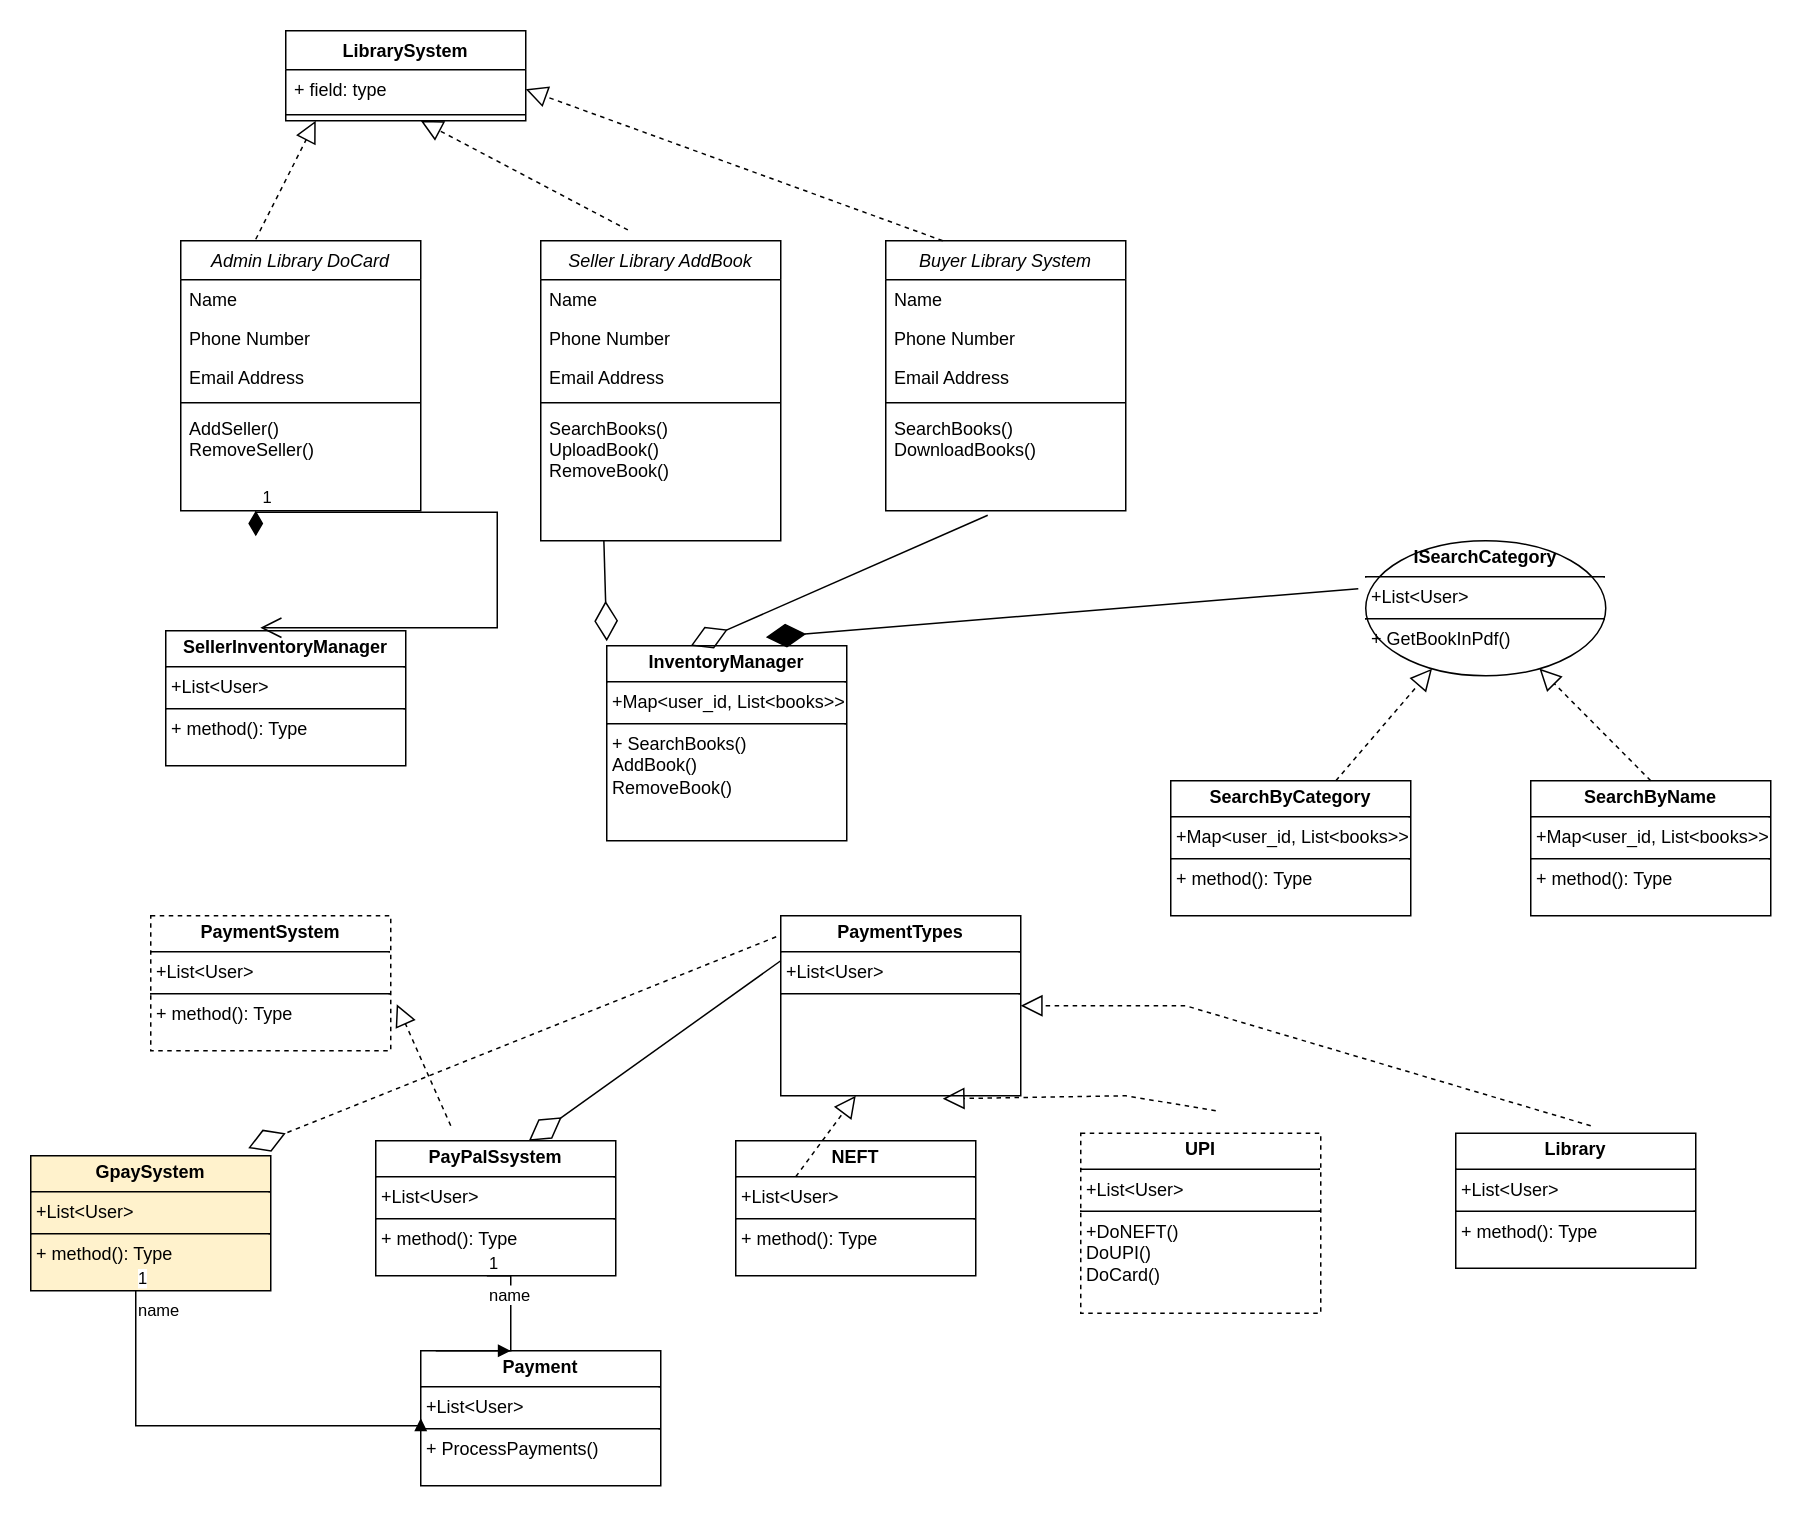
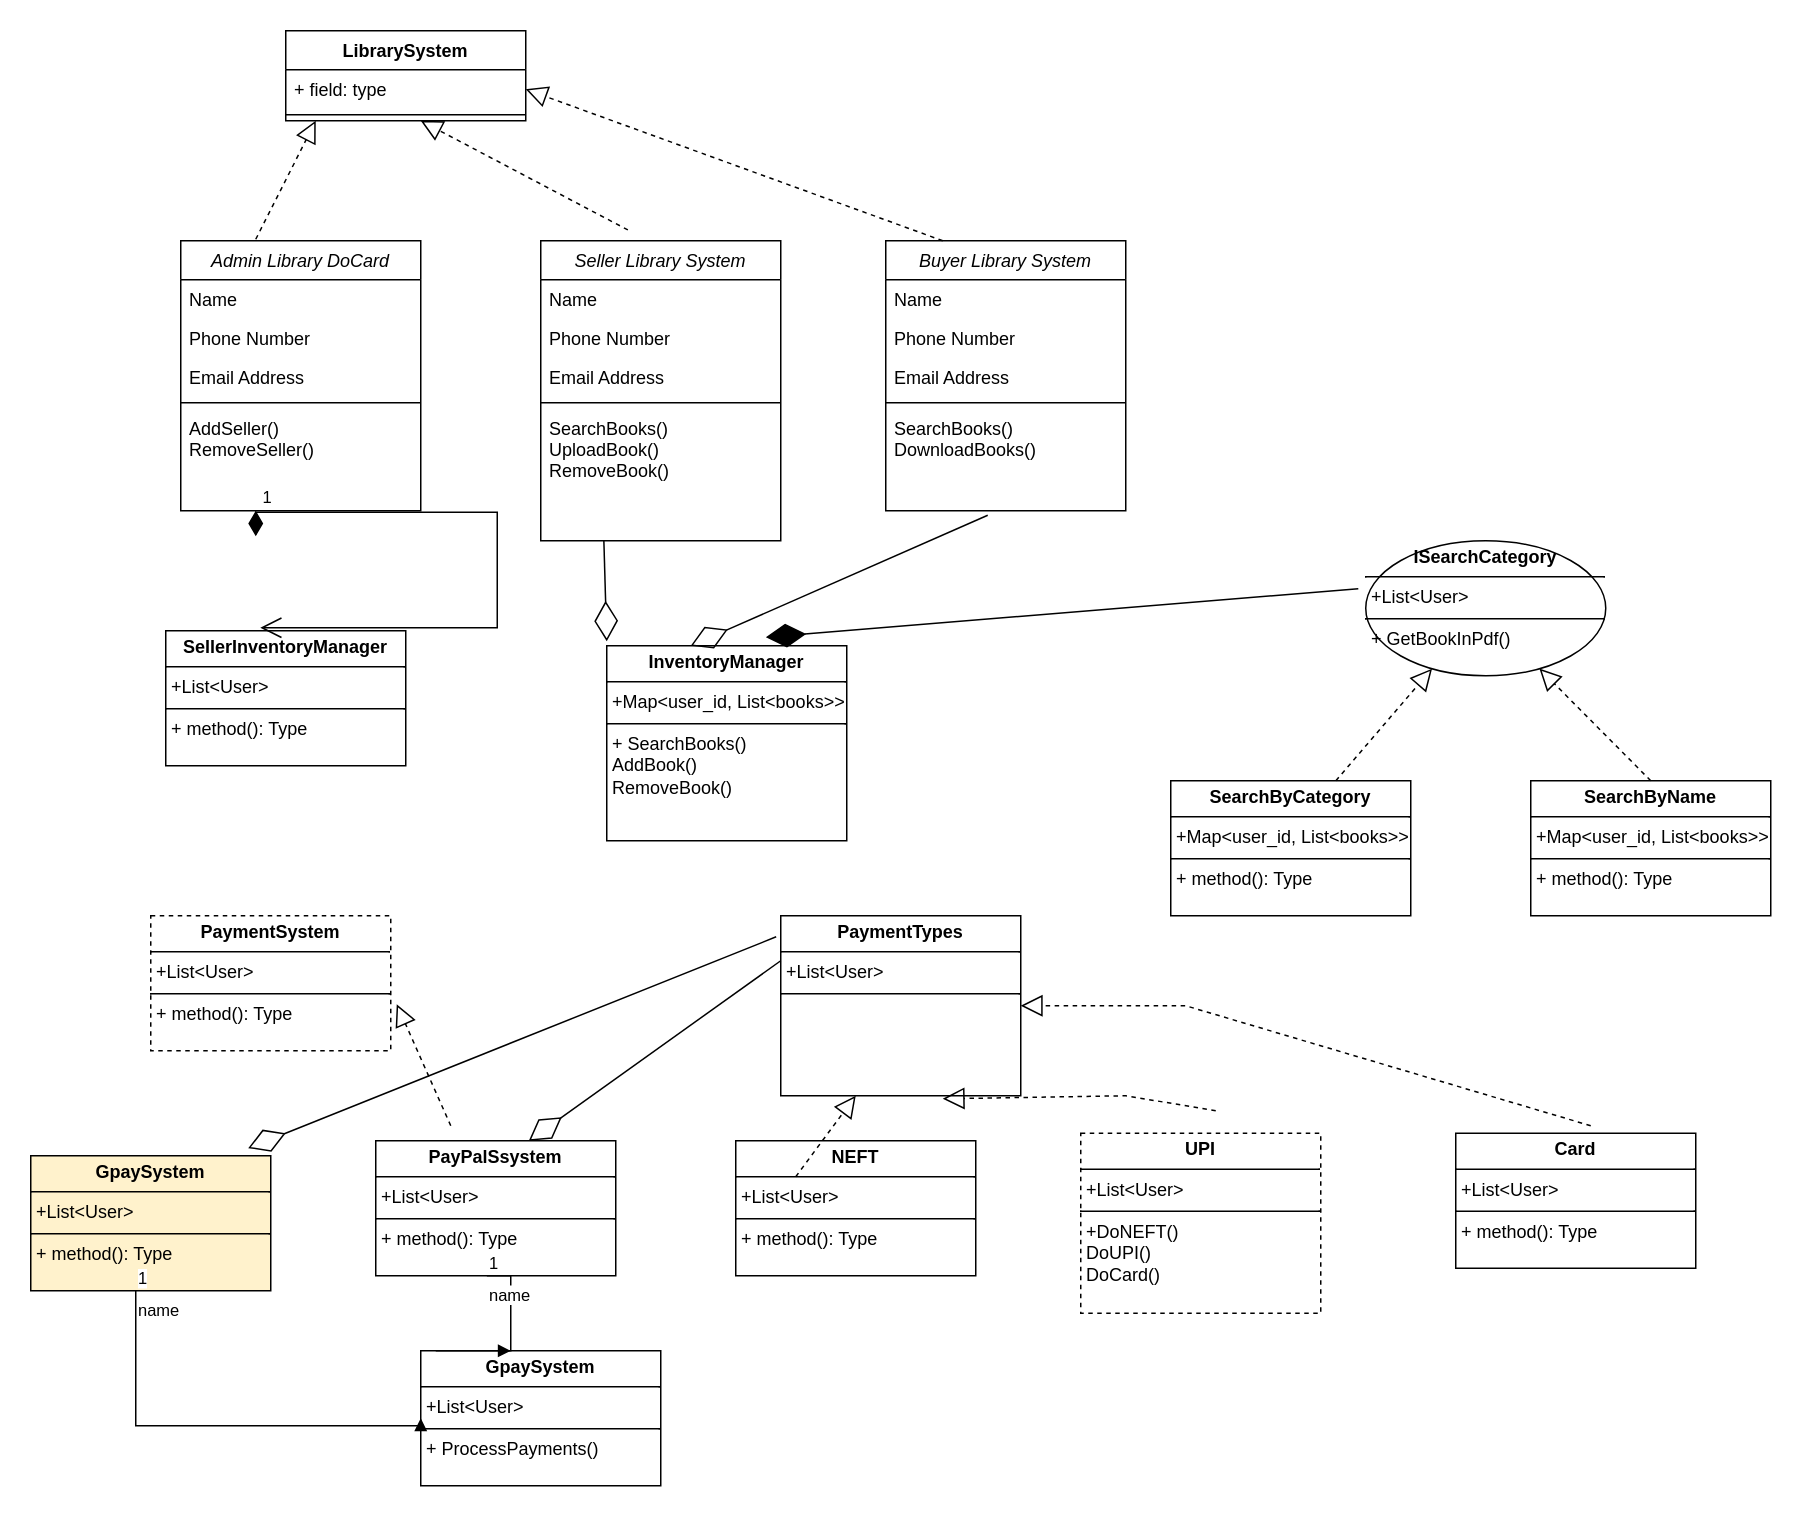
node "Seller Library AddBook": label "Seller Library AddBook" -> "Seller Library System"
edge "PaymentTypes +List<User>" -> "GpaySystem +List<User> + method(): Type": style dashed -> solid
node "Library +List<User> + method(): Type": label "Library +List<User> + method(): Type" -> "Card +List<User> + method(): Type"
node "Payment +List<User> + ProcessPayments()": label "Payment +List<User> + ProcessPayments()" -> "GpaySystem +List<User> + ProcessPayments()"
